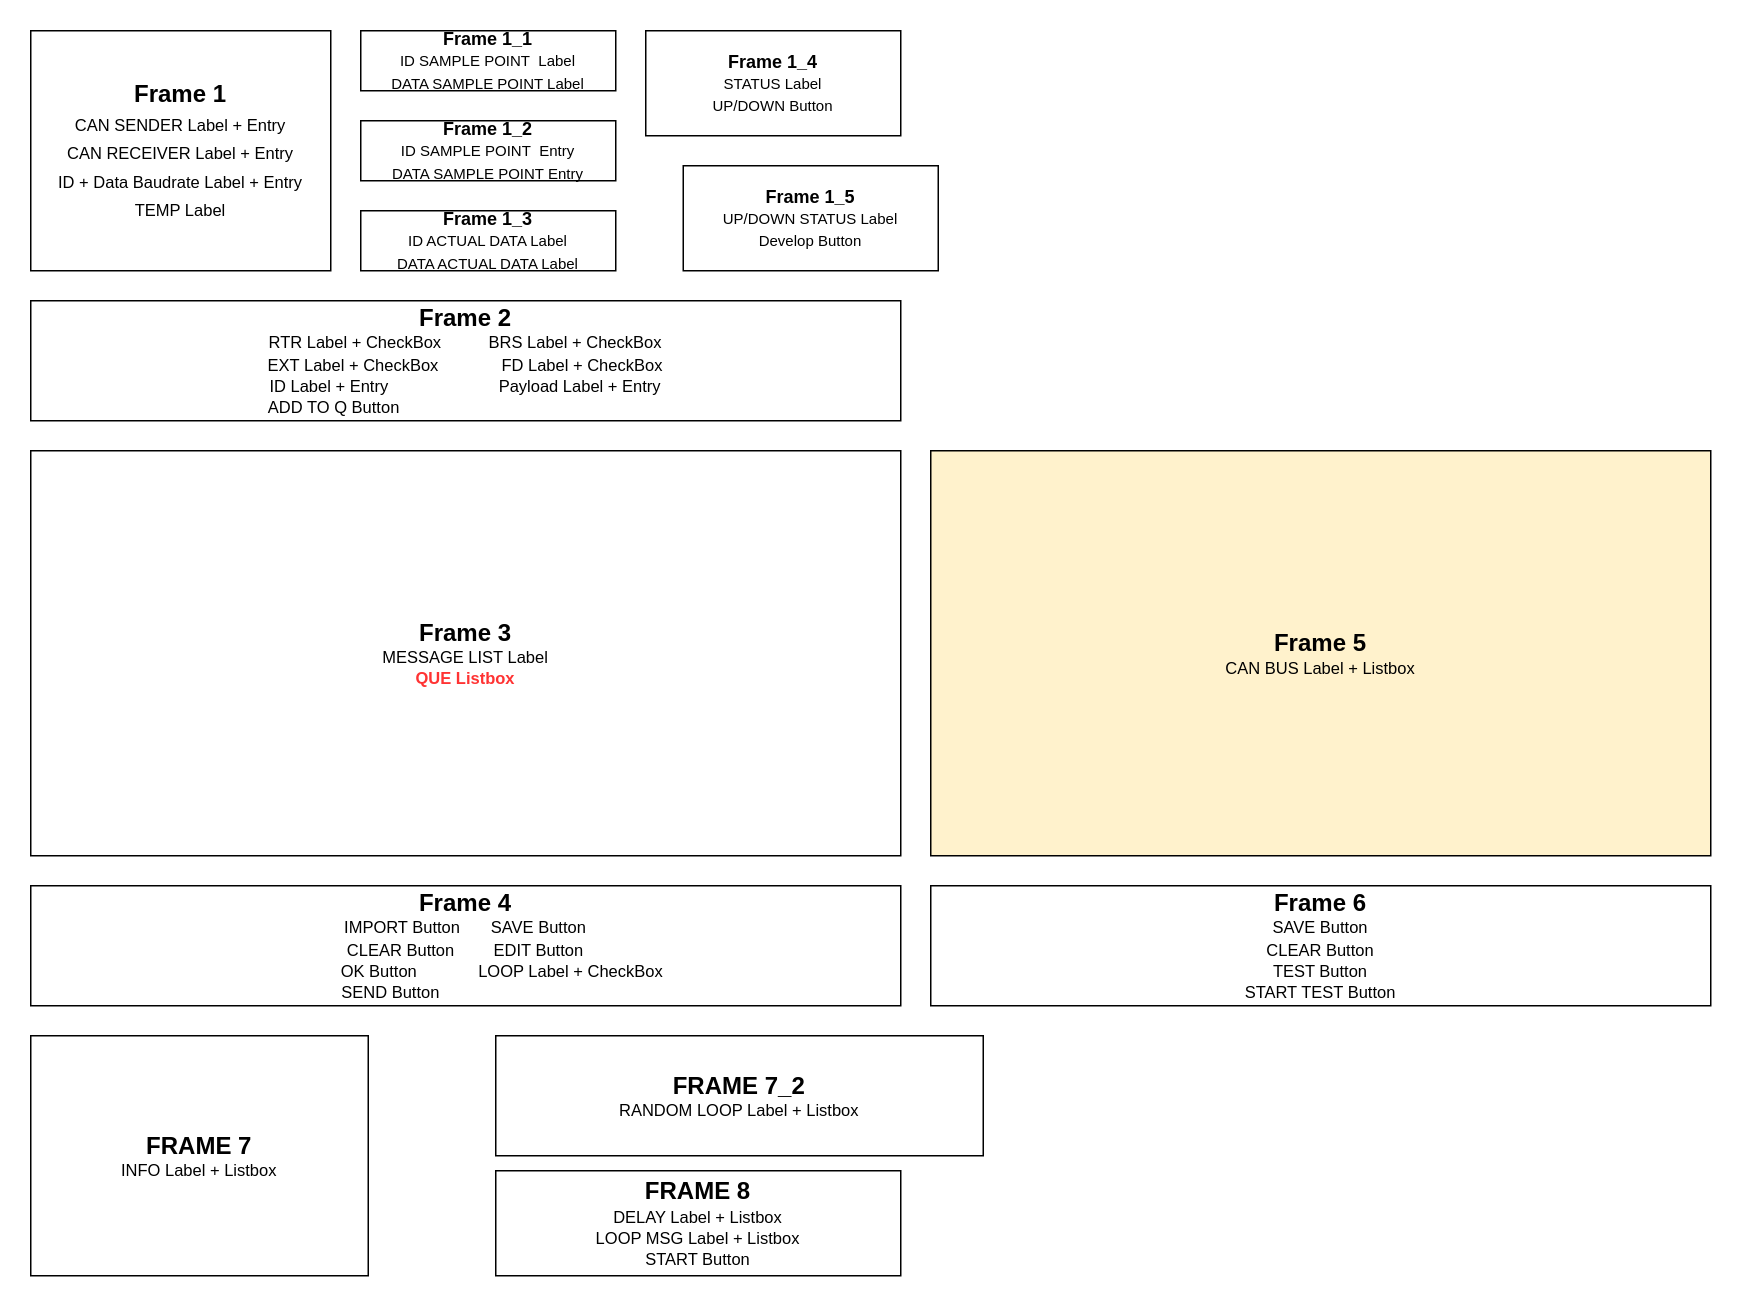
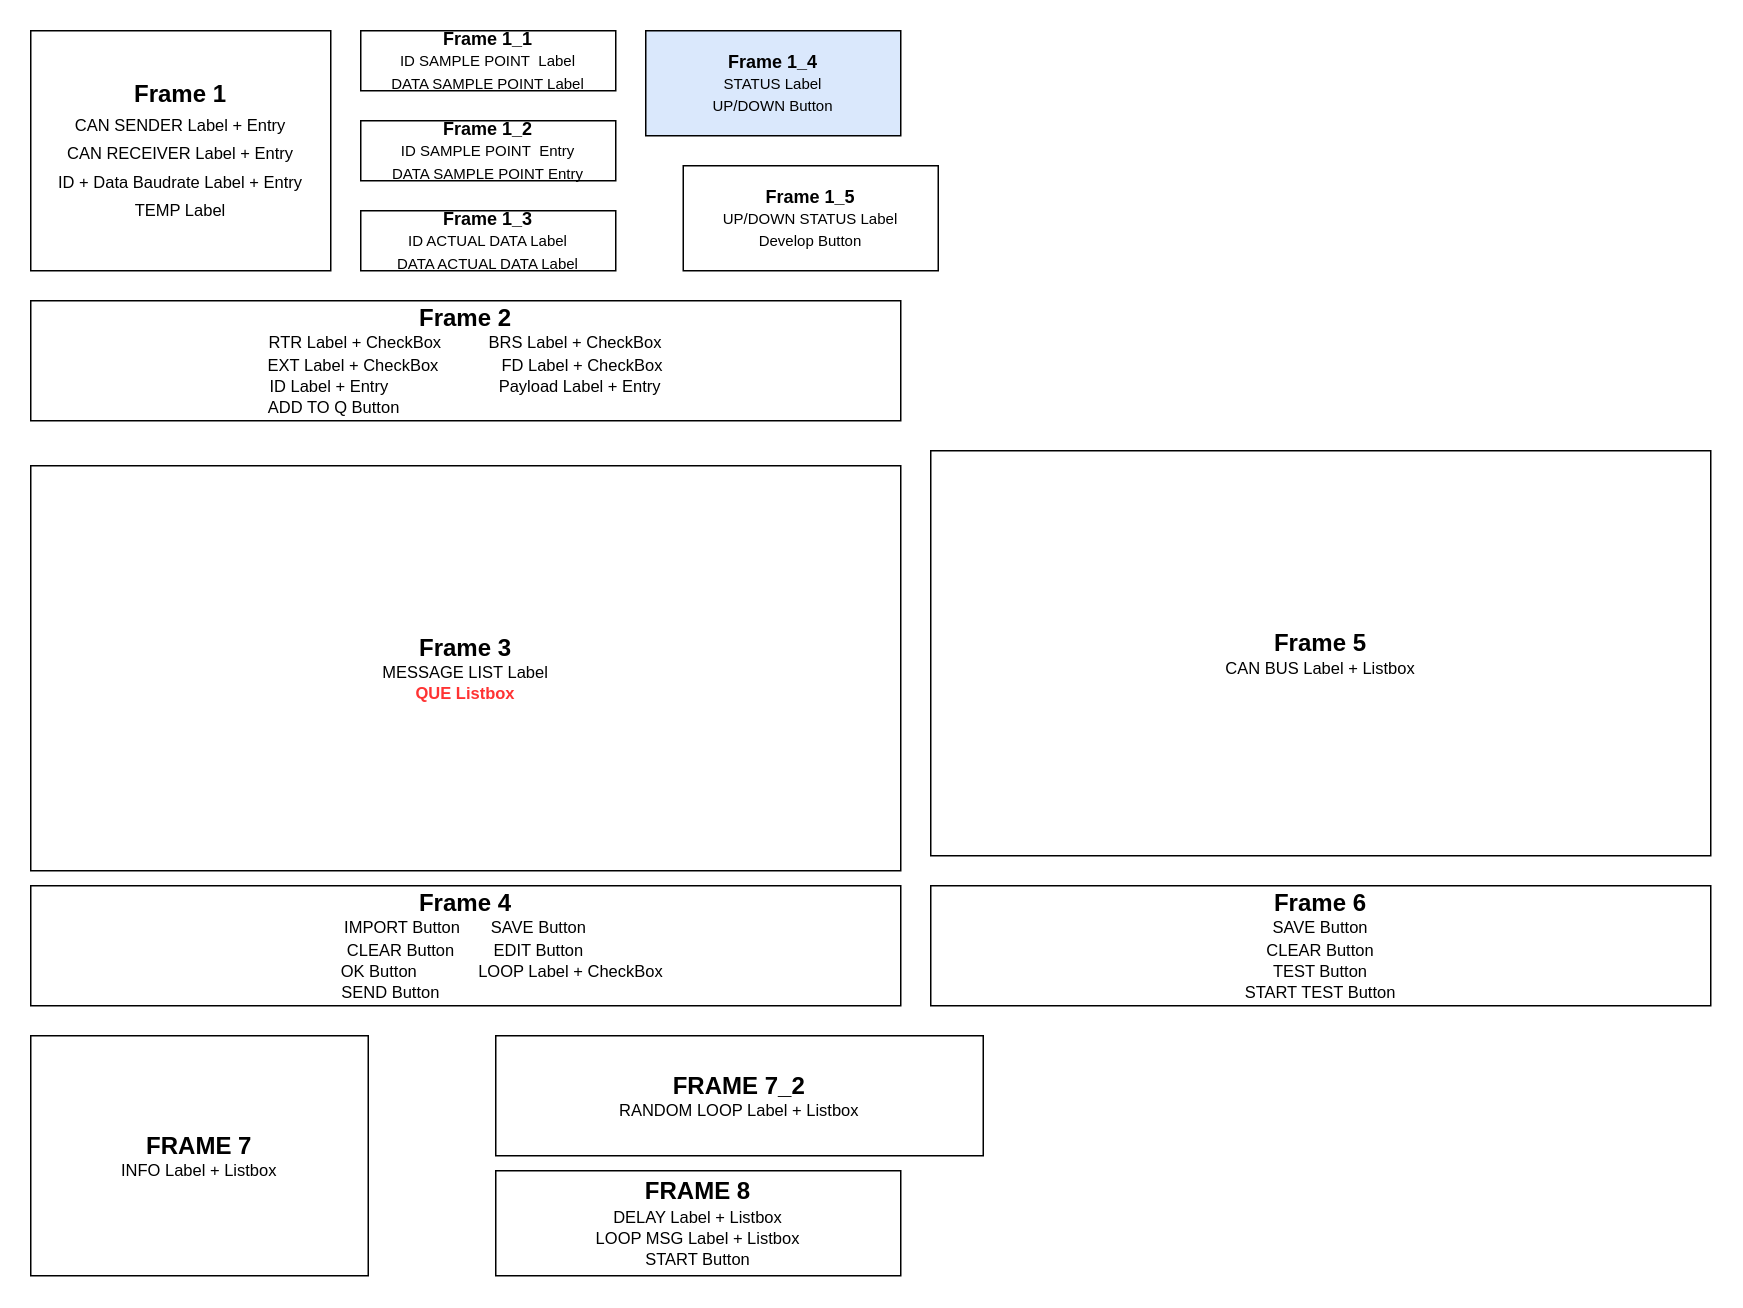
node "Frame 1_4 STATUS Label UP/DOWN Button": fillcolor #ffffff -> #dae8fc
node "Frame 3 MESSAGE LIST Label QUE Listbox": moved (466, 653) -> (466, 668)
node "Frame 5 CAN BUS Label + Listbox": fillcolor #fff2cc -> #ffffff
